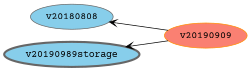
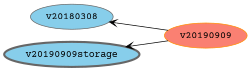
node "v20180808": label "v20180808" -> "v20180308"
node "v20190989storage": label "v20190989storage" -> "v20190909storage"
